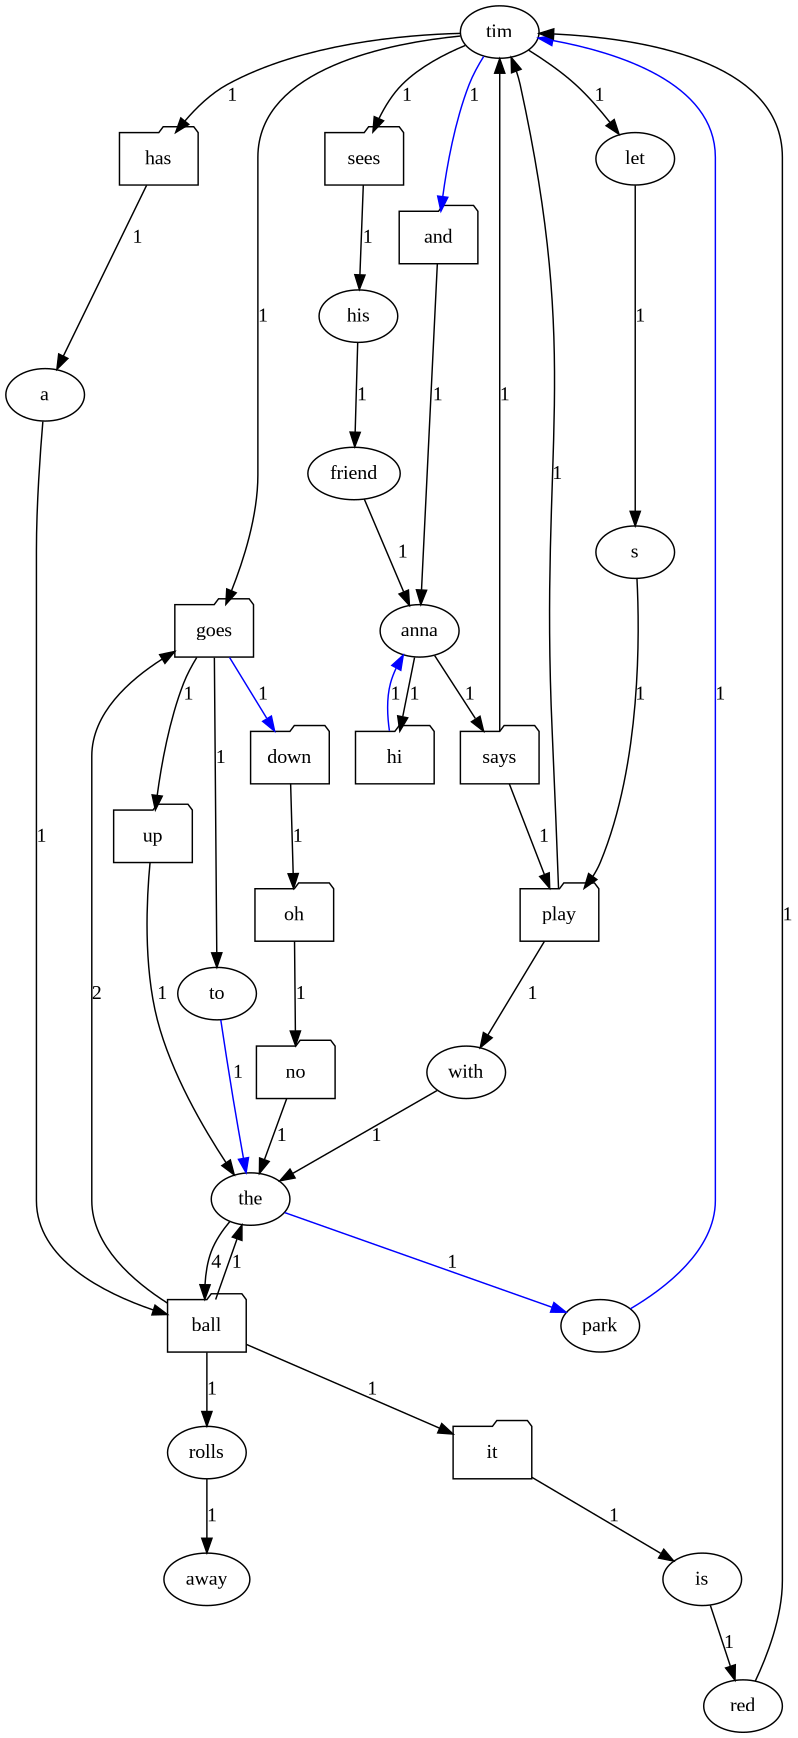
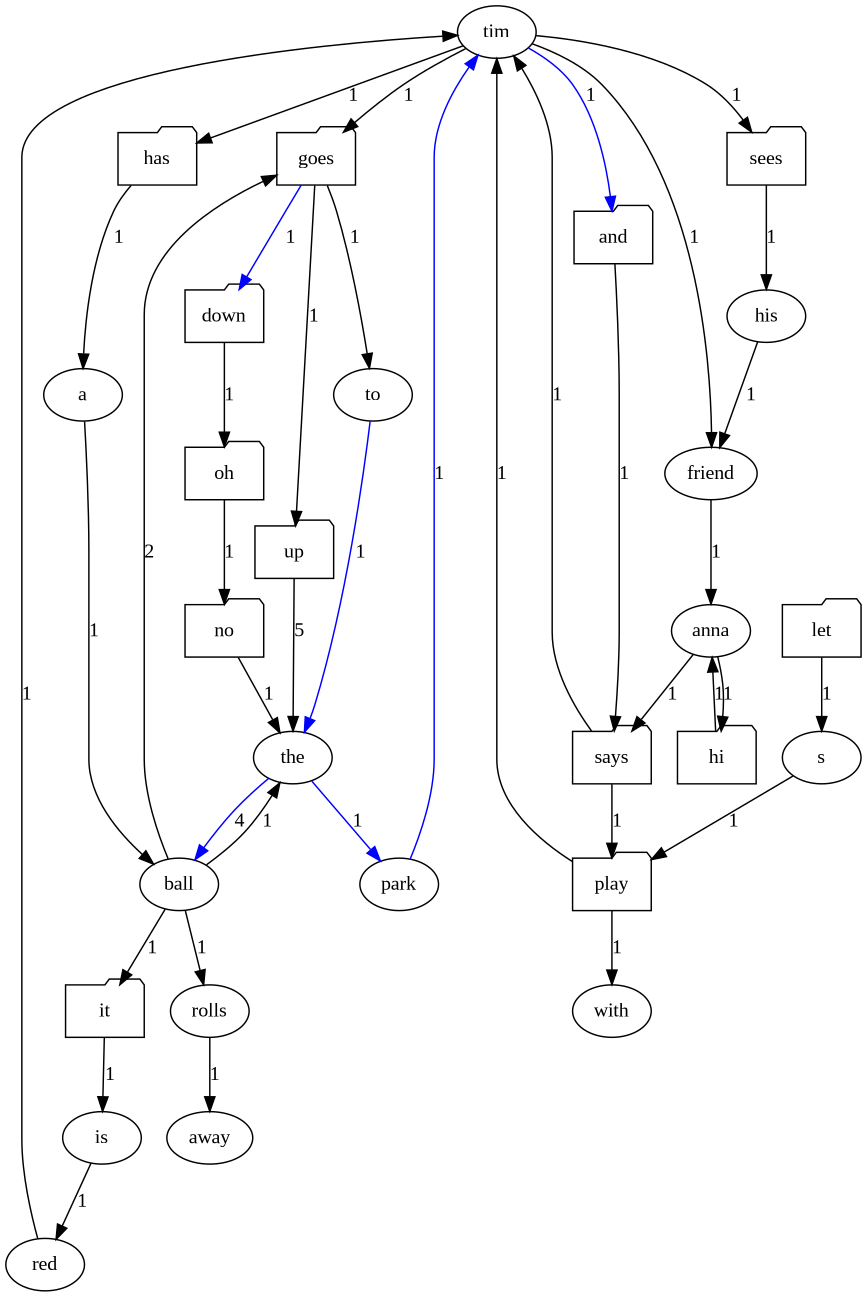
edge "tim" -> "let": now "tim" -> "friend"
node "let": shape ellipse -> folder
edge "and" -> "anna": now "and" -> "says"
edge "hi" -> "anna": color blue -> black
edge "up" -> "the": label "1" -> "5"
edge "with" -> "the": removed, label "1"
edge "the" -> "ball": color black -> blue
node "ball": shape folder -> ellipse
